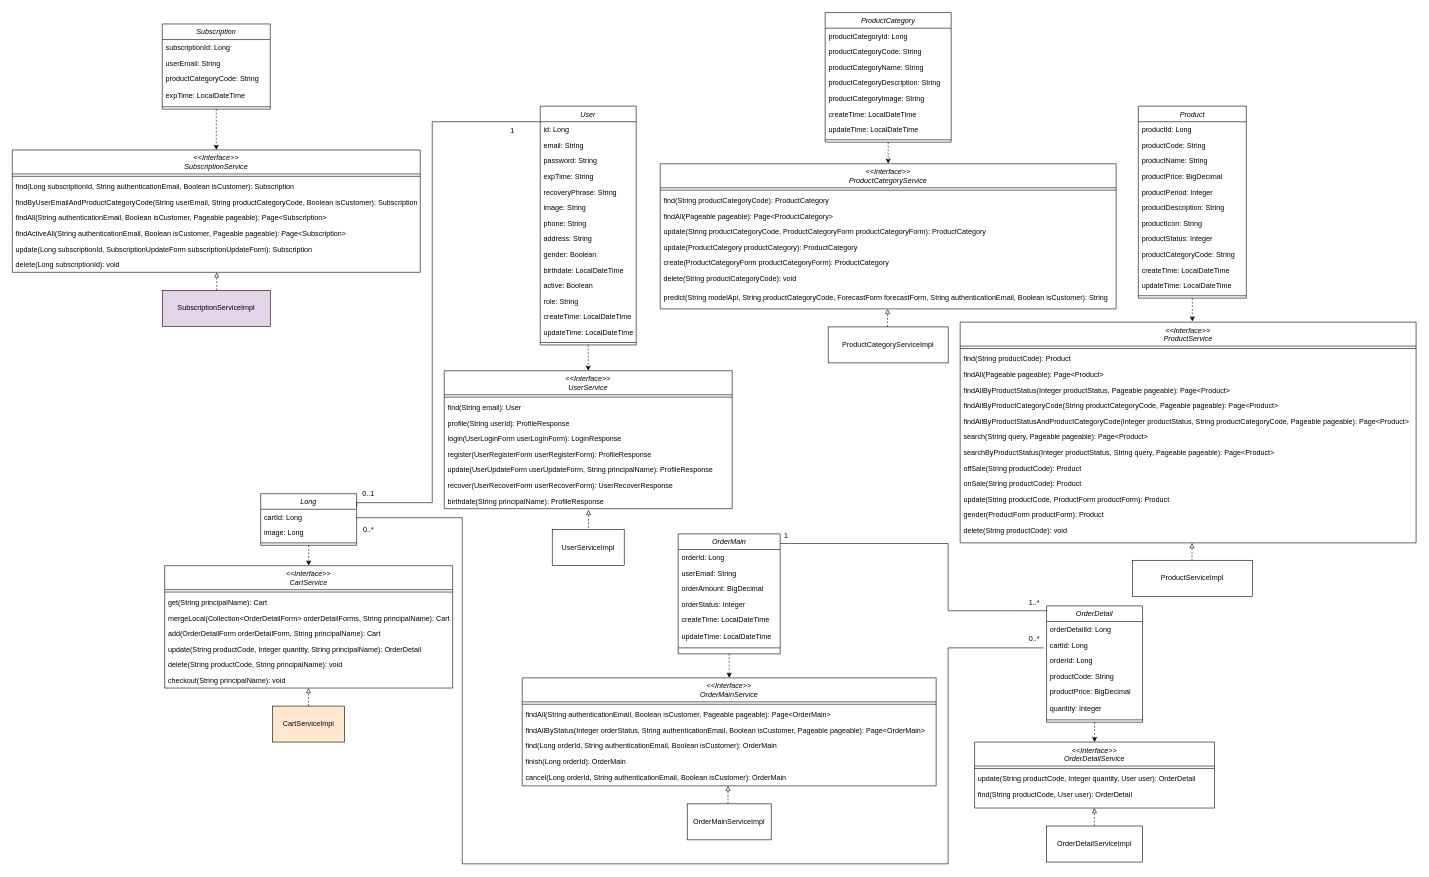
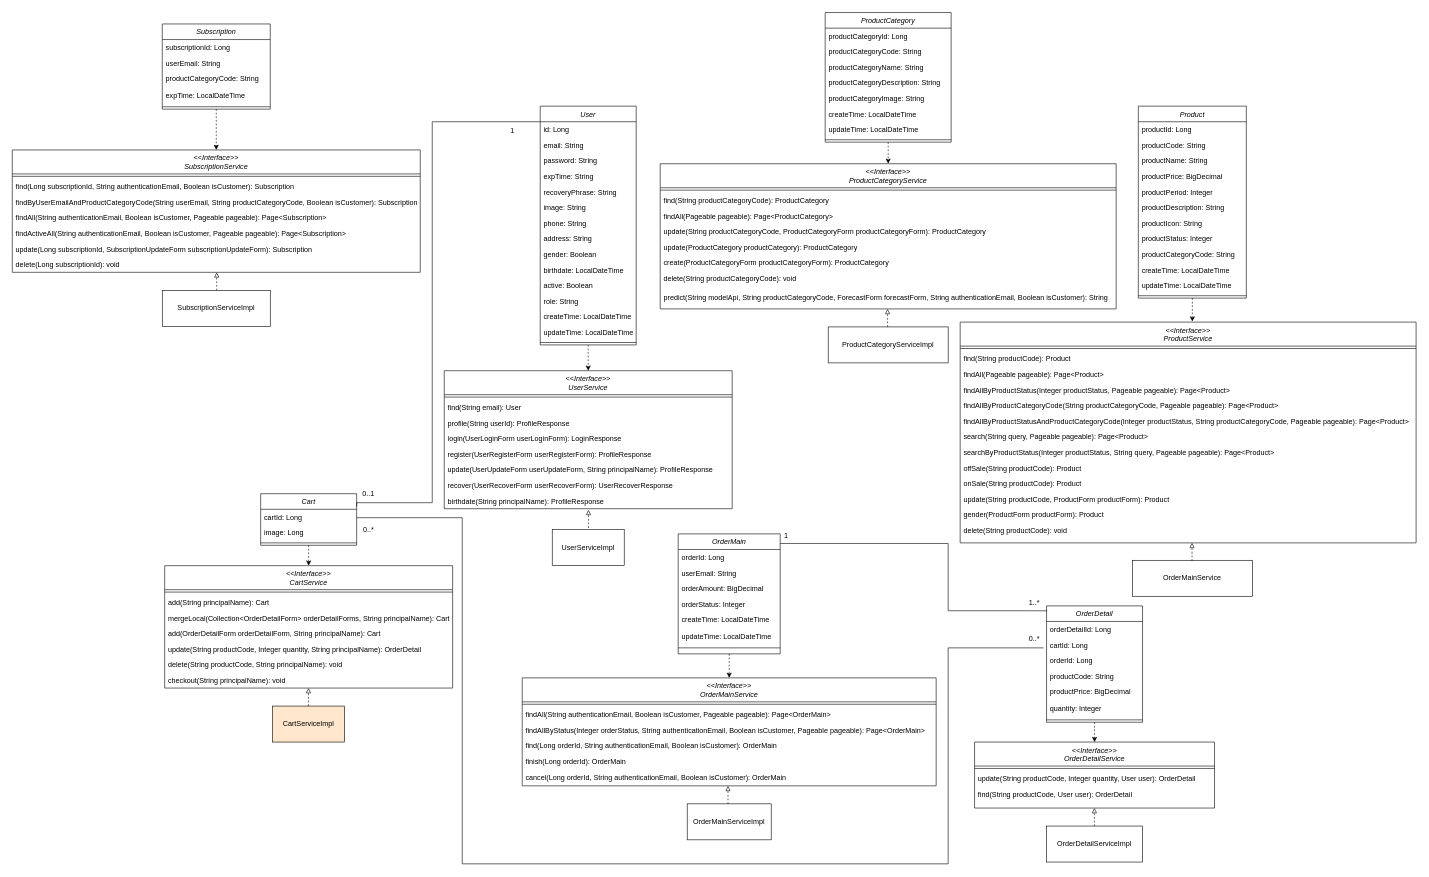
node "SubscriptionServiceImpl": fillcolor #e1d5e7 -> #ffffff
node "Long": label "Long" -> "Cart"
node "ProductServiceImpl": label "ProductServiceImpl" -> "OrderMainService"
node "get(String principalName): Cart": label "get(String principalName): Cart" -> "add(String principalName): Cart"
